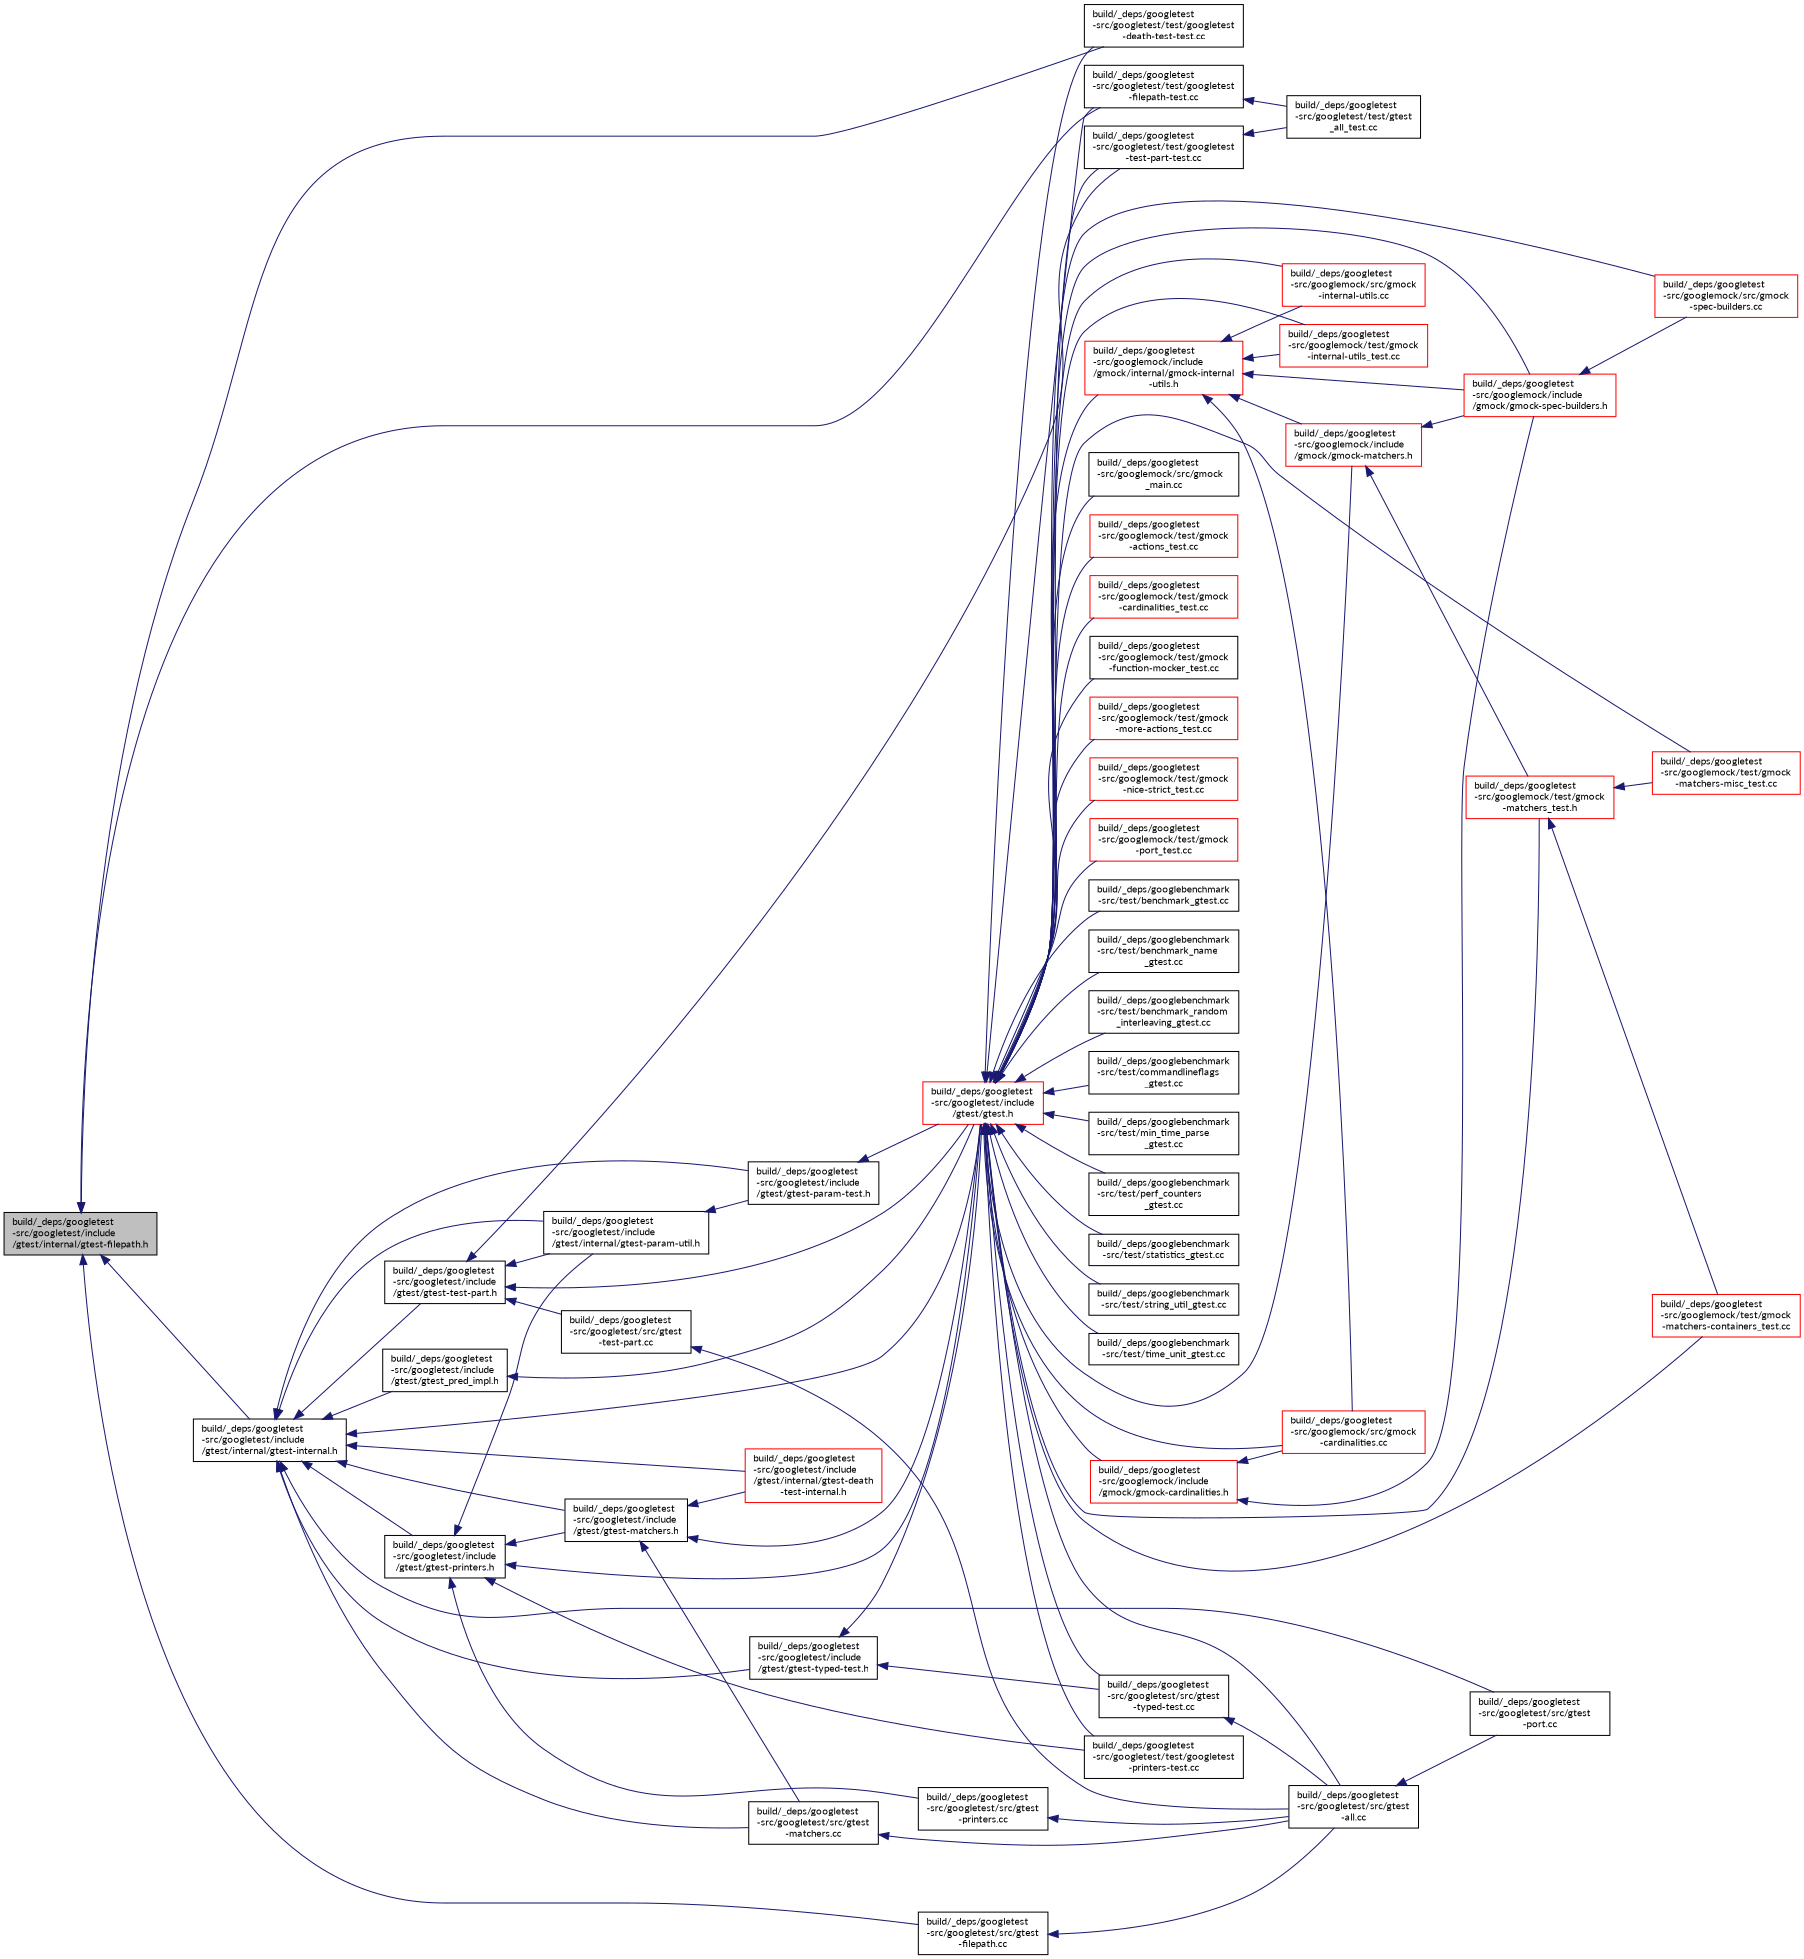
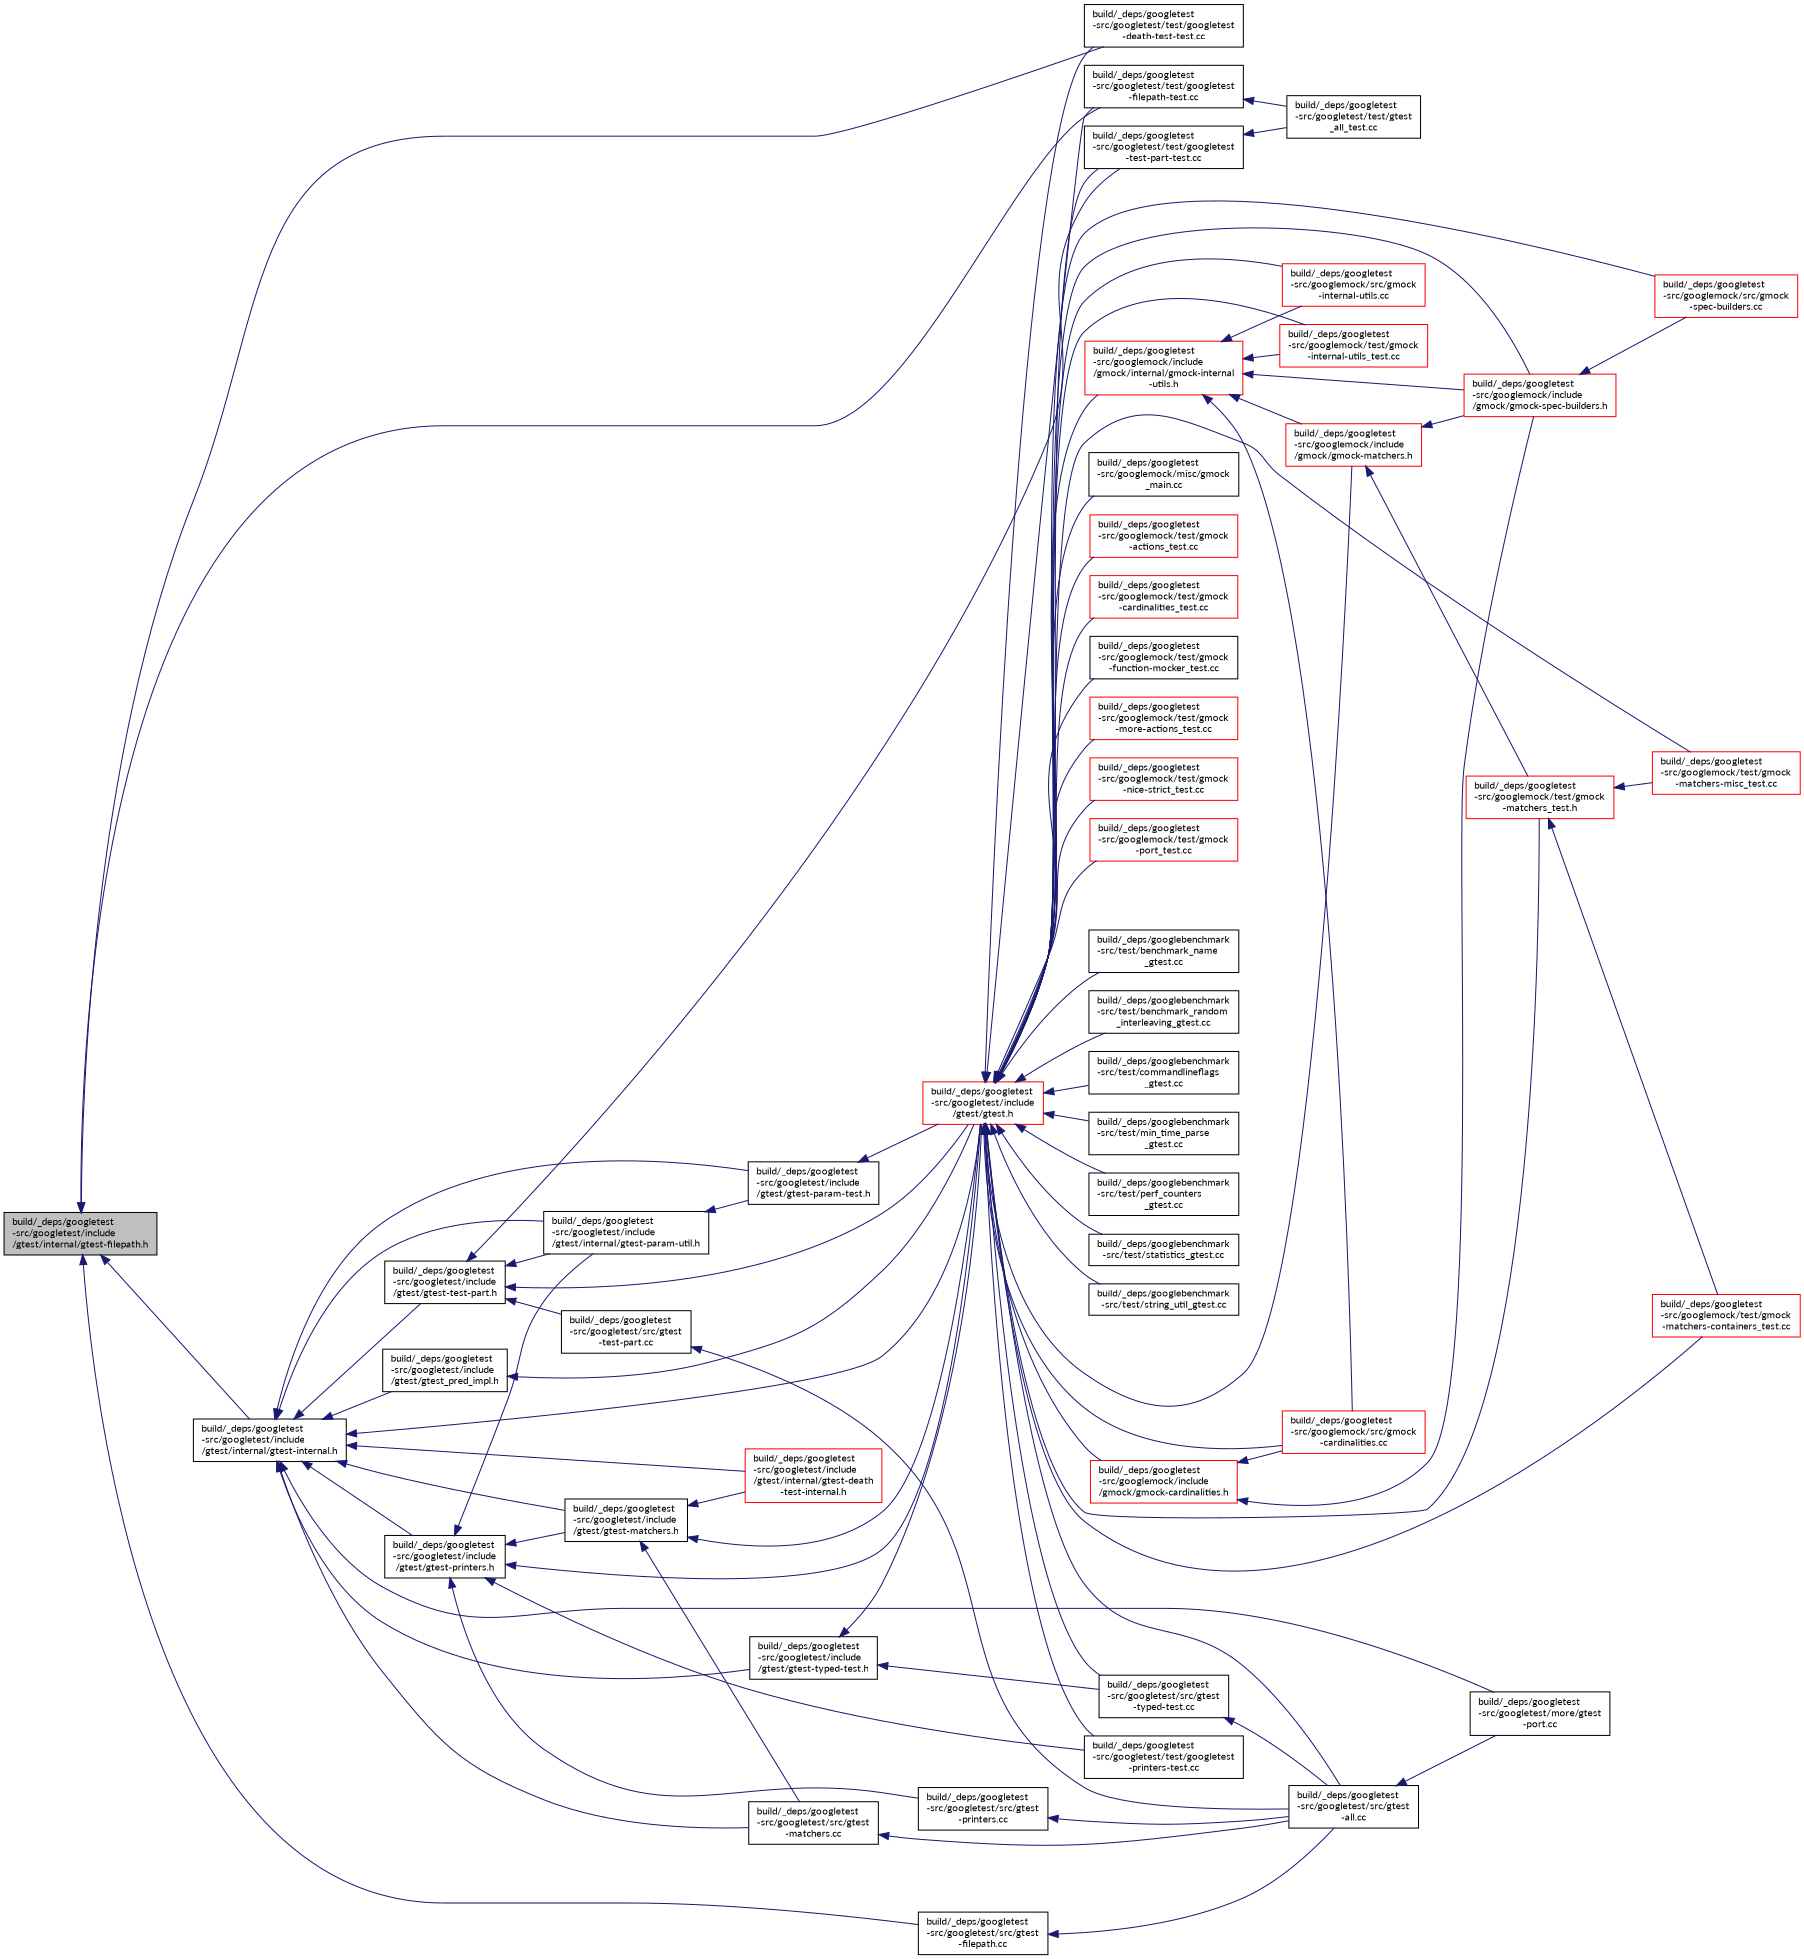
node "build/_deps/googletest -src/googlemock/src/gmock _main.cc": label "build/_deps/googletest -src/googlemock/src/gmock _main.cc" -> "build/_deps/googletest -src/googlemock/misc/gmock _main.cc"
node "build/_deps/googlebenchmark -src/test/benchmark_gtest.cc": removed
node "build/_deps/googlebenchmark -src/test/time_unit_gtest.cc": removed
node "build/_deps/googletest -src/googletest/src/gtest -port.cc": label "build/_deps/googletest -src/googletest/src/gtest -port.cc" -> "build/_deps/googletest -src/googletest/more/gtest -port.cc"
